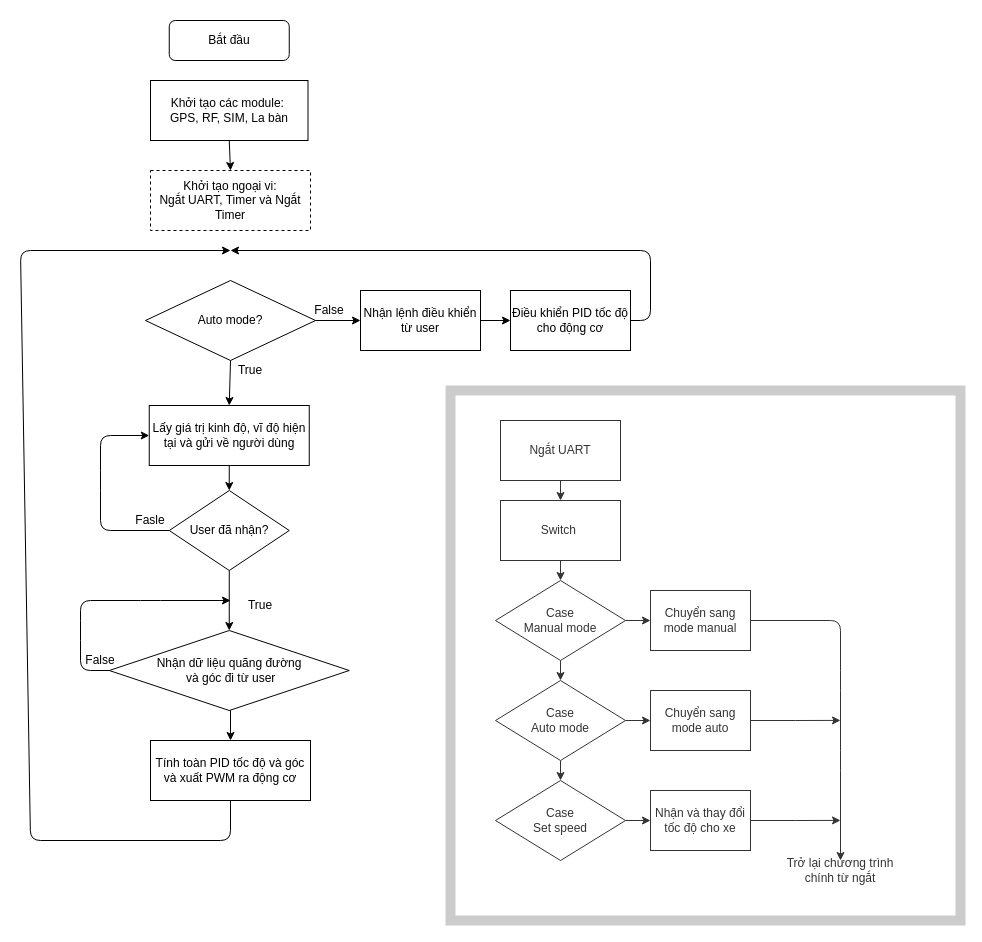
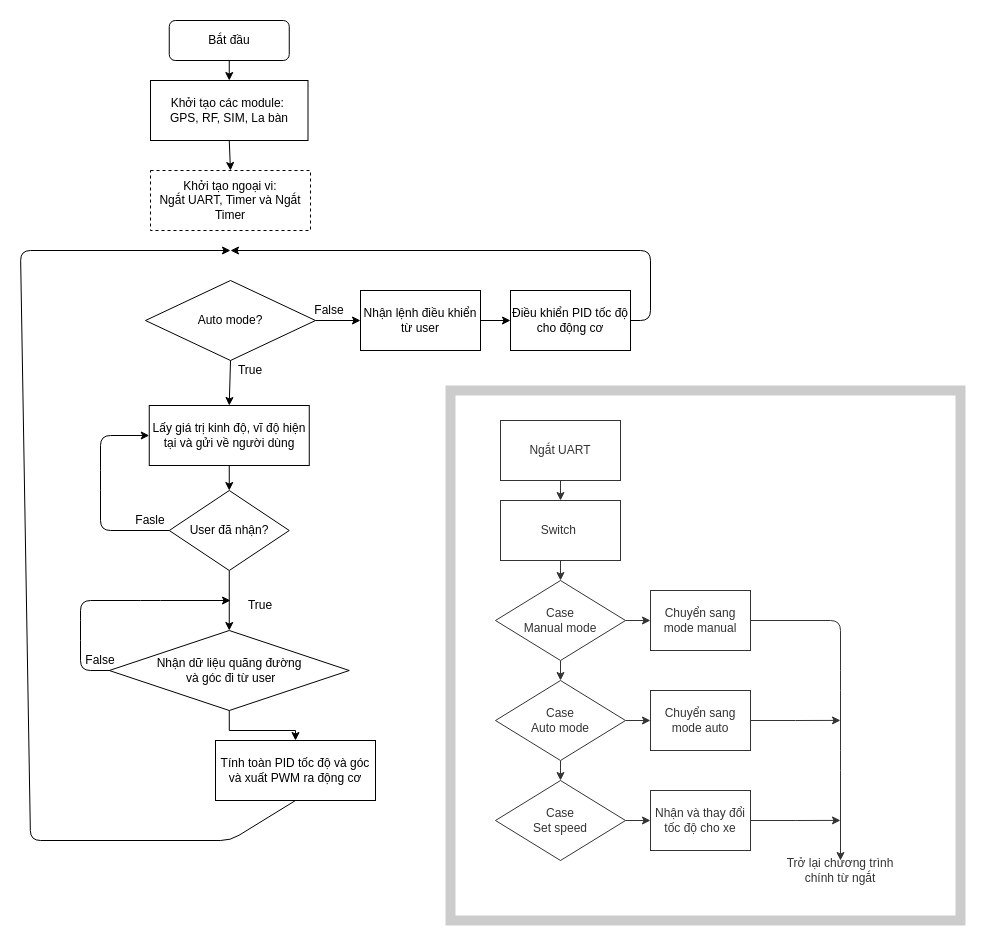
edge "Bắt đầu" -> "Khởi tạo các module: GPS, RF, SIM, La bàn": added
node "Tính toàn PID tốc độ và góc và xuất PWM ra động cơ": moved (231, 771) -> (296, 771)
